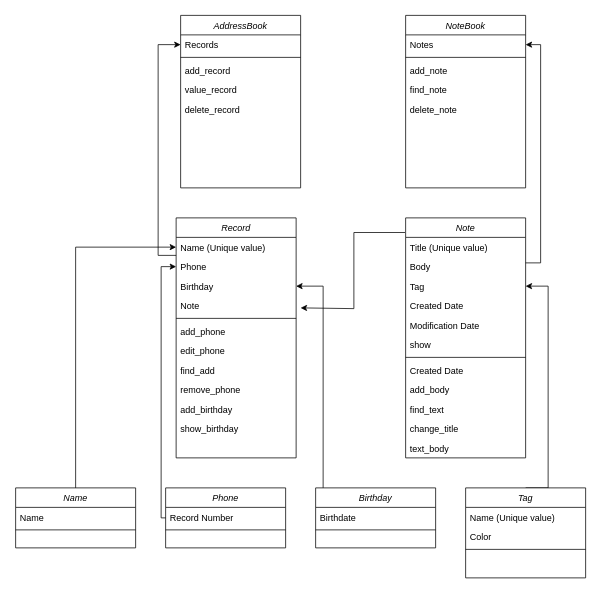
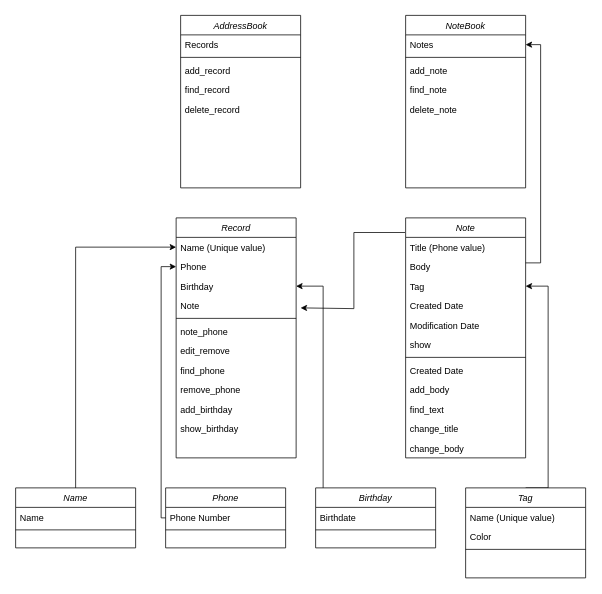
edge "Record" -> "Records": removed
node "value_record": label "value_record" -> "find_record"
node "Title (Unique value)": label "Title (Unique value)" -> "Title (Phone value)"
node "add_phone": label "add_phone" -> "note_phone"
node "edit_phone": label "edit_phone" -> "edit_remove"
node "find_add": label "find_add" -> "find_phone"
node "text_body": label "text_body" -> "change_body"
node "Record Number": label "Record Number" -> "Phone Number"
